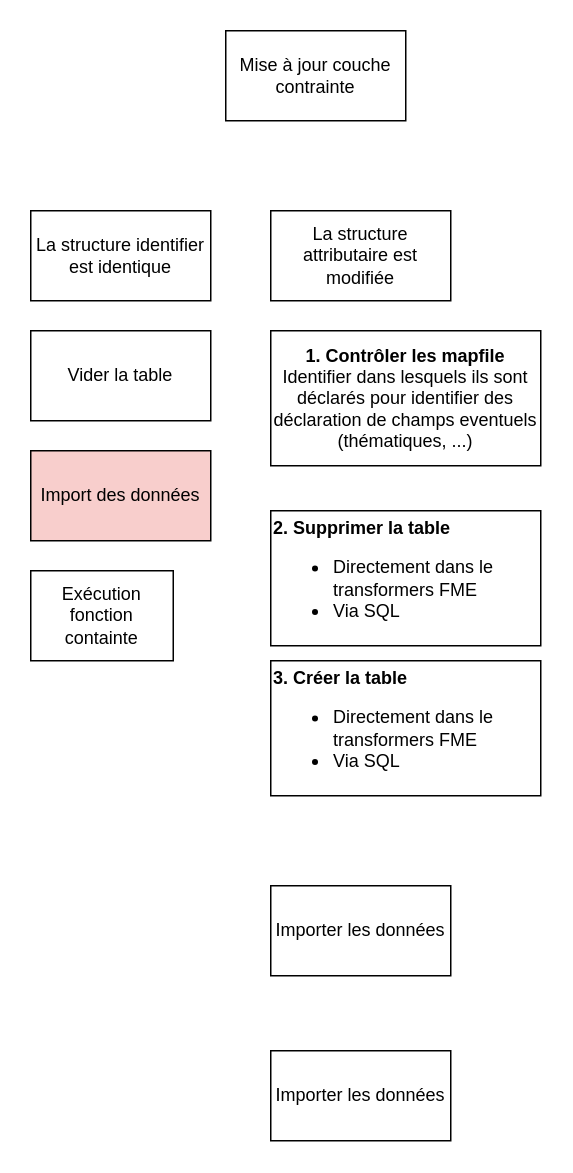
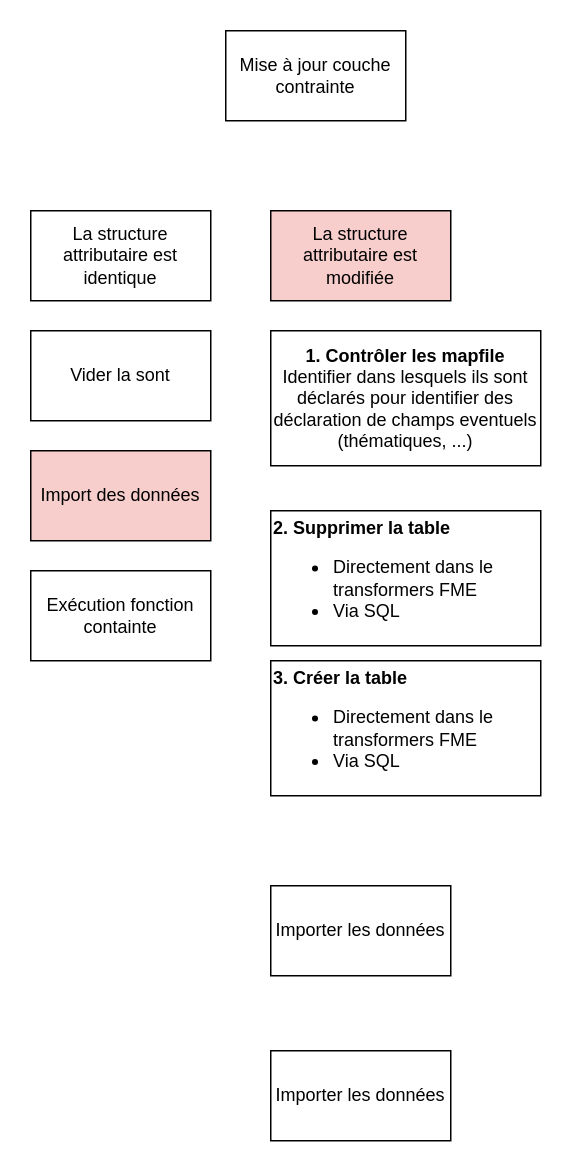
node "La structure identifier est identique": label "La structure identifier est identique" -> "La structure attributaire est identique"
node "La structure attributaire est modifiée": fillcolor #ffffff -> #f8cecc
node "Vider la table": label "Vider la table" -> "Vider la sont"
node "Exécution fonction containte": size 143x90 -> 180x90
